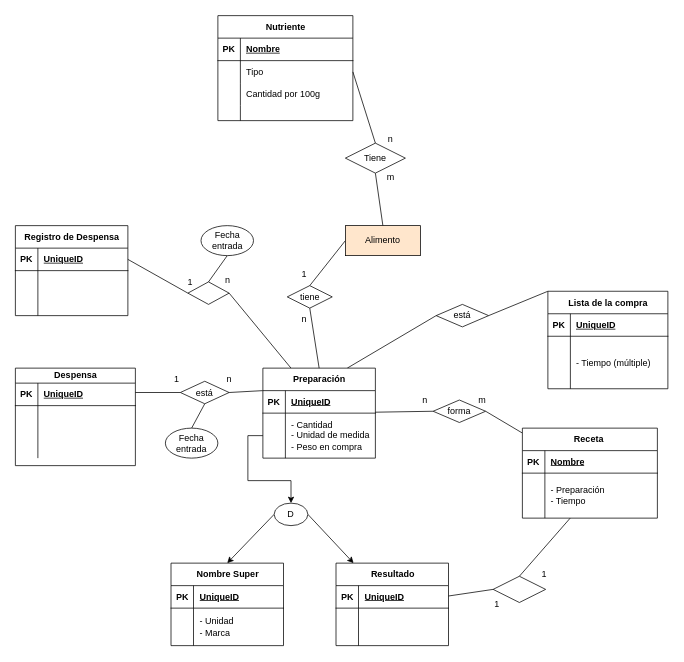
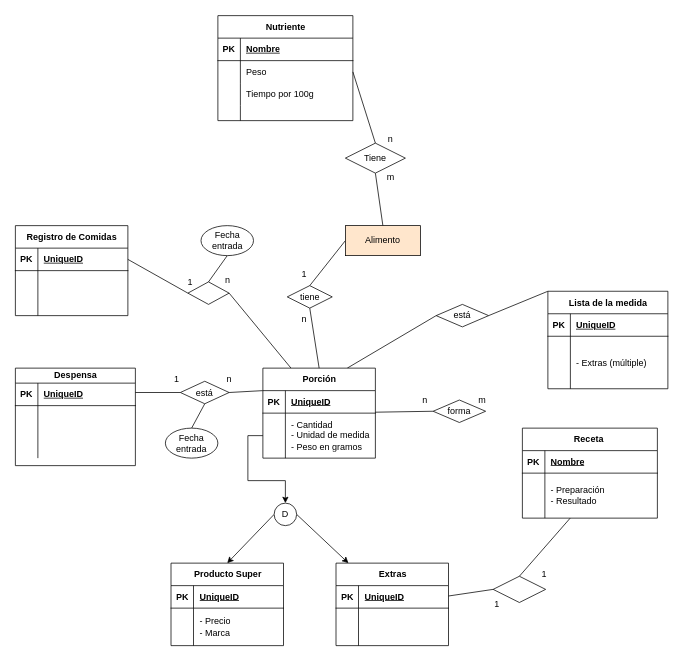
node "Tipo": label "Tipo" -> "Peso"
node "Cantidad por 100g": label "Cantidad por 100g" -> "Tiempo por 100g"
node "Registro de Despensa": label "Registro de Despensa" -> "Registro de Comidas"
node "Lista de la compra": label "Lista de la compra" -> "Lista de la medida"
node "- Tiempo (múltiple)": label "- Tiempo (múltiple)" -> "- Extras (múltiple)"
node "Preparación": label "Preparación" -> "Porción"
edge "forma" -- "Receta": removed
node "- Cantidad - Unidad de medida - Peso en compra": label "- Cantidad - Unidad de medida - Peso en compra" -> "- Cantidad - Unidad de medida - Peso en gramos"
node "- Preparación - Tiempo": label "- Preparación - Tiempo" -> "- Preparación - Resultado"
node "D": size 34x23 -> 23x23
node "Nombre Super": label "Nombre Super" -> "Producto Super"
node "Resultado": label "Resultado" -> "Extras"
node "- Unidad - Marca": label "- Unidad - Marca" -> "- Precio - Marca"
